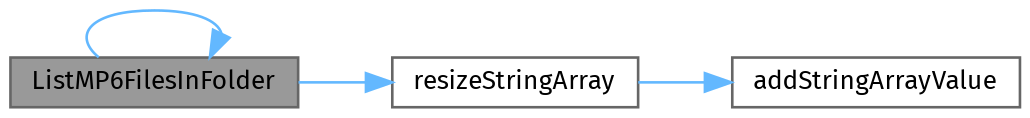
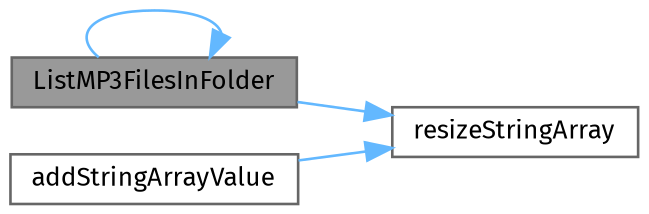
node "ListMP6FilesInFolder": label "ListMP6FilesInFolder" -> "ListMP3FilesInFolder"
edge "resizeStringArray" -> "addStringArrayValue": reversed
